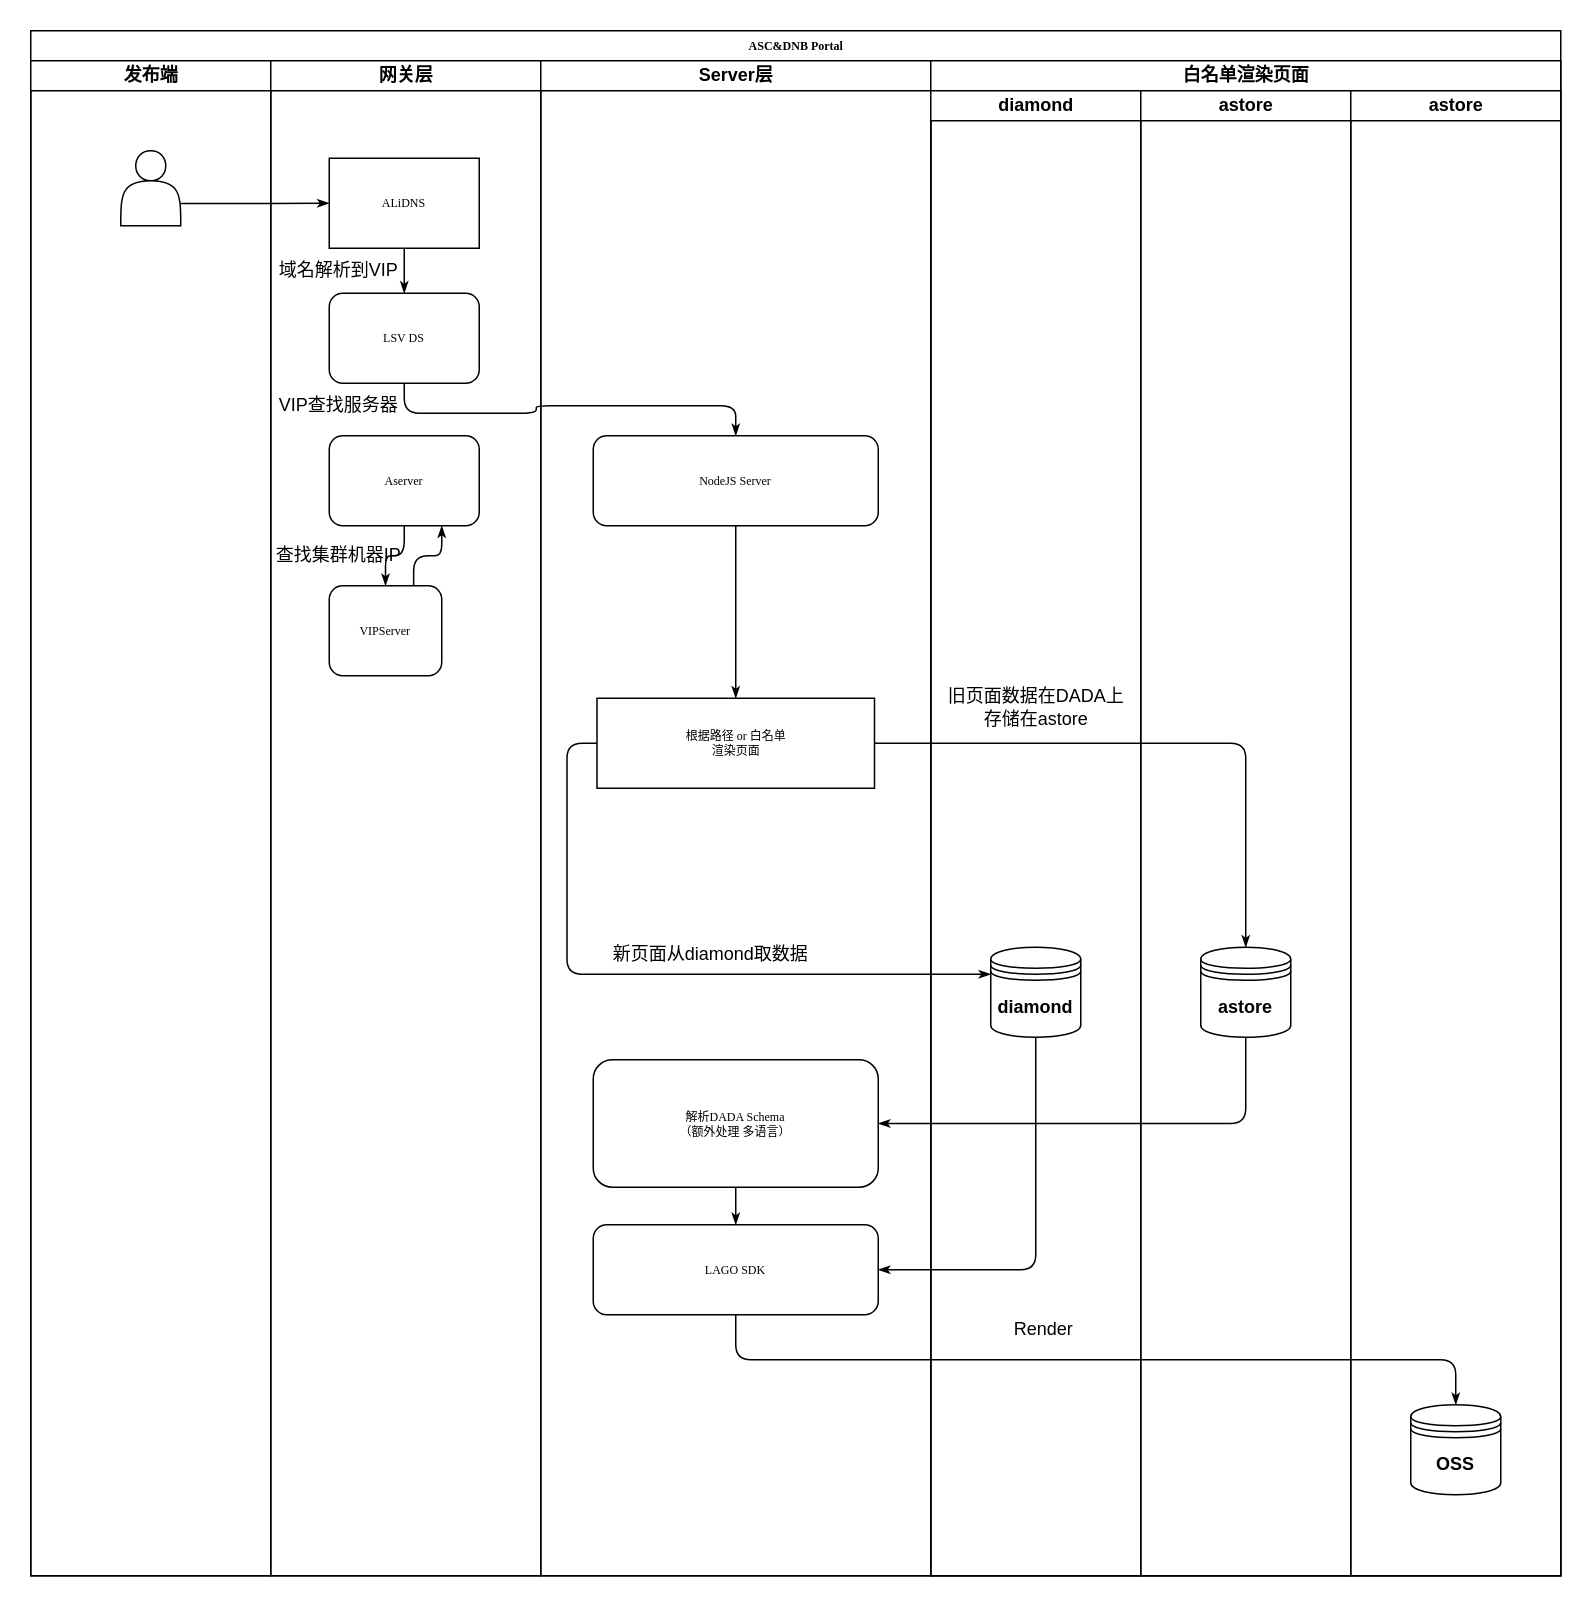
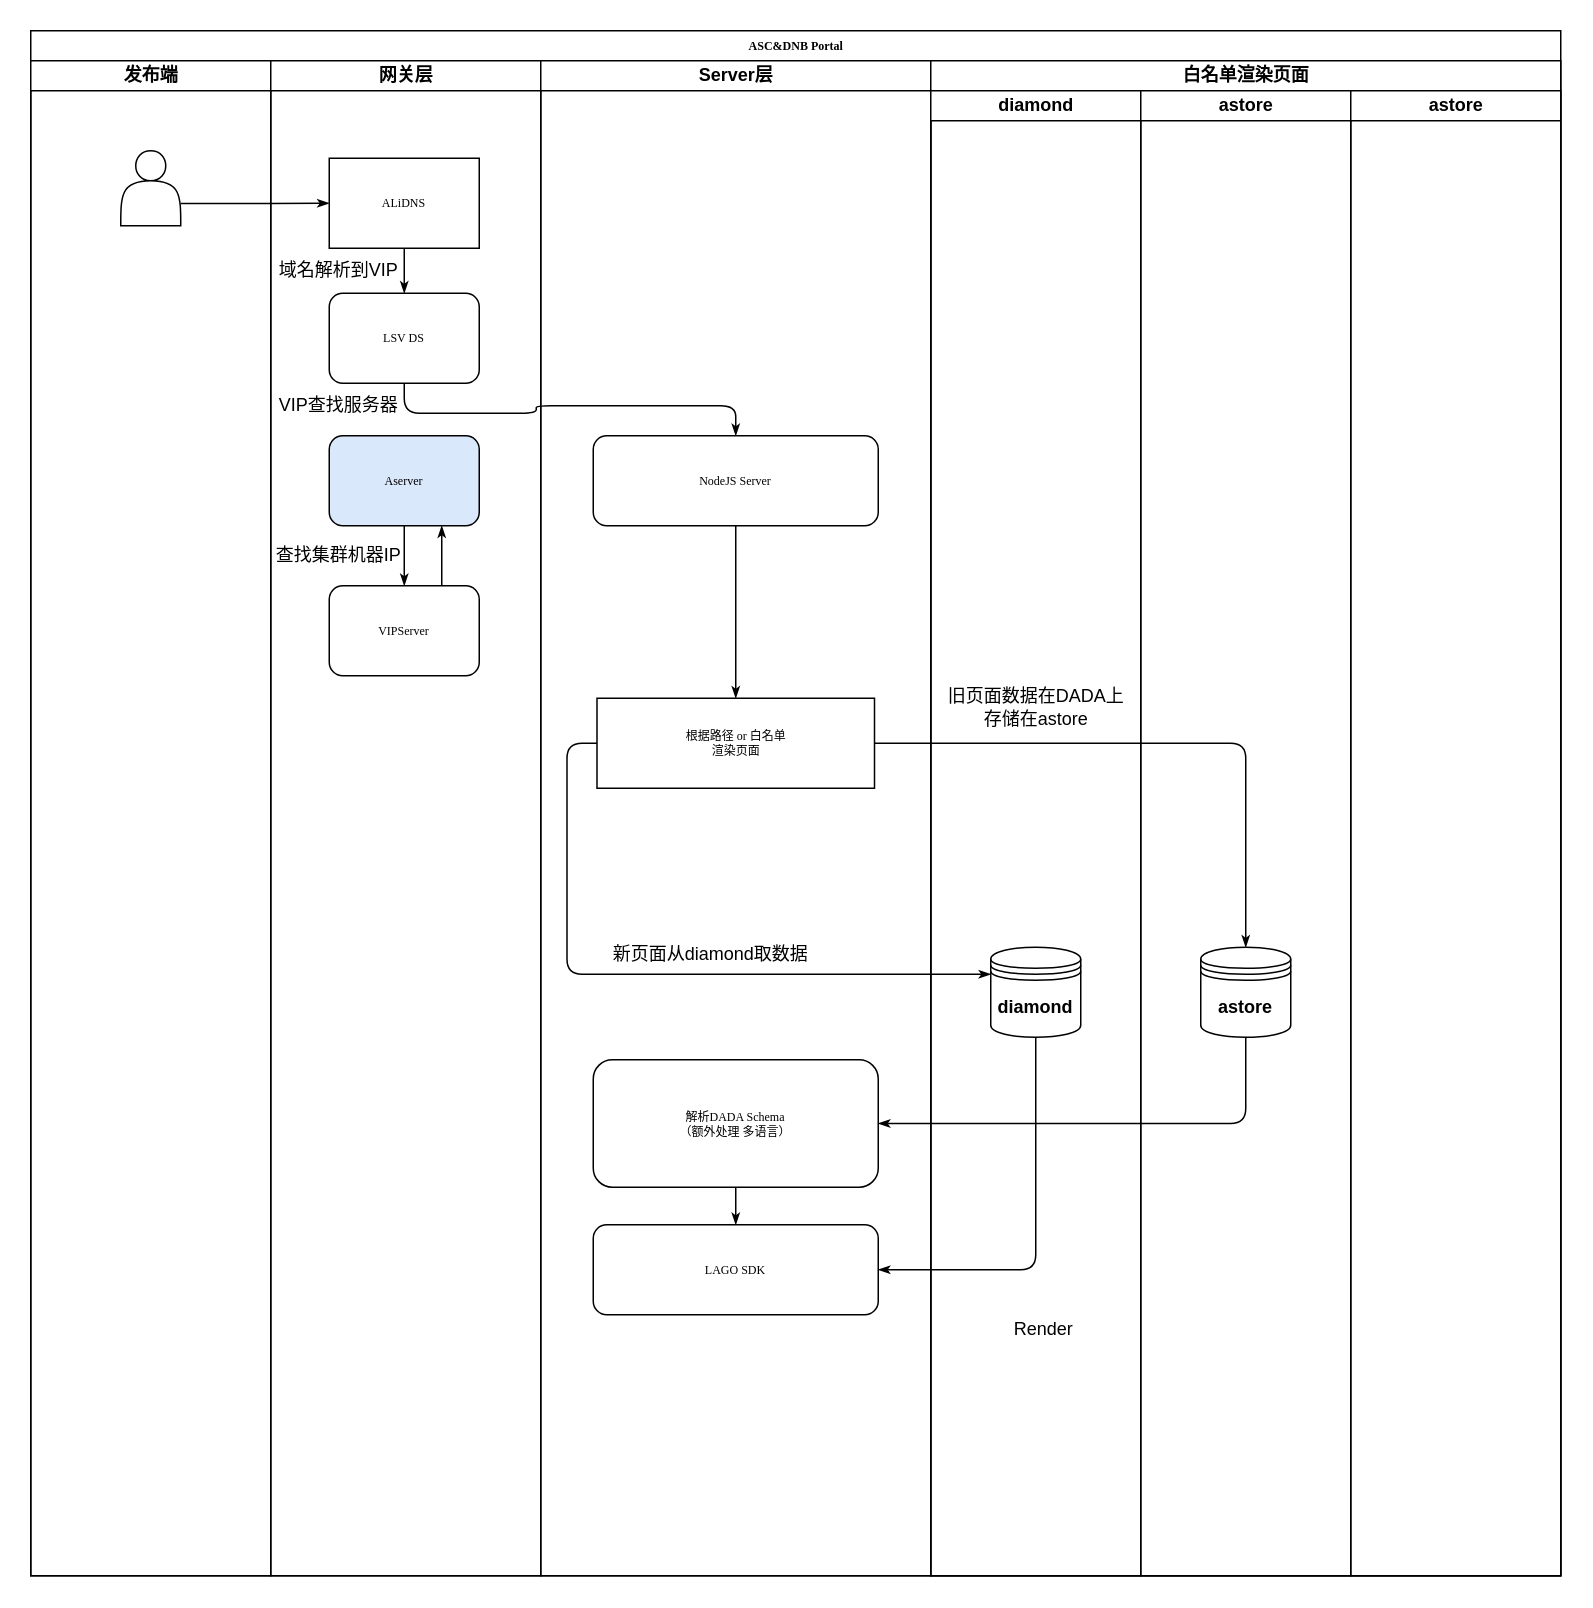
node "Aserver": fillcolor #ffffff -> #dae8fc
node "VIPServer": size 113x90 -> 150x90
edge "LAGO SDK" -> "OSS": removed
node "OSS": removed
